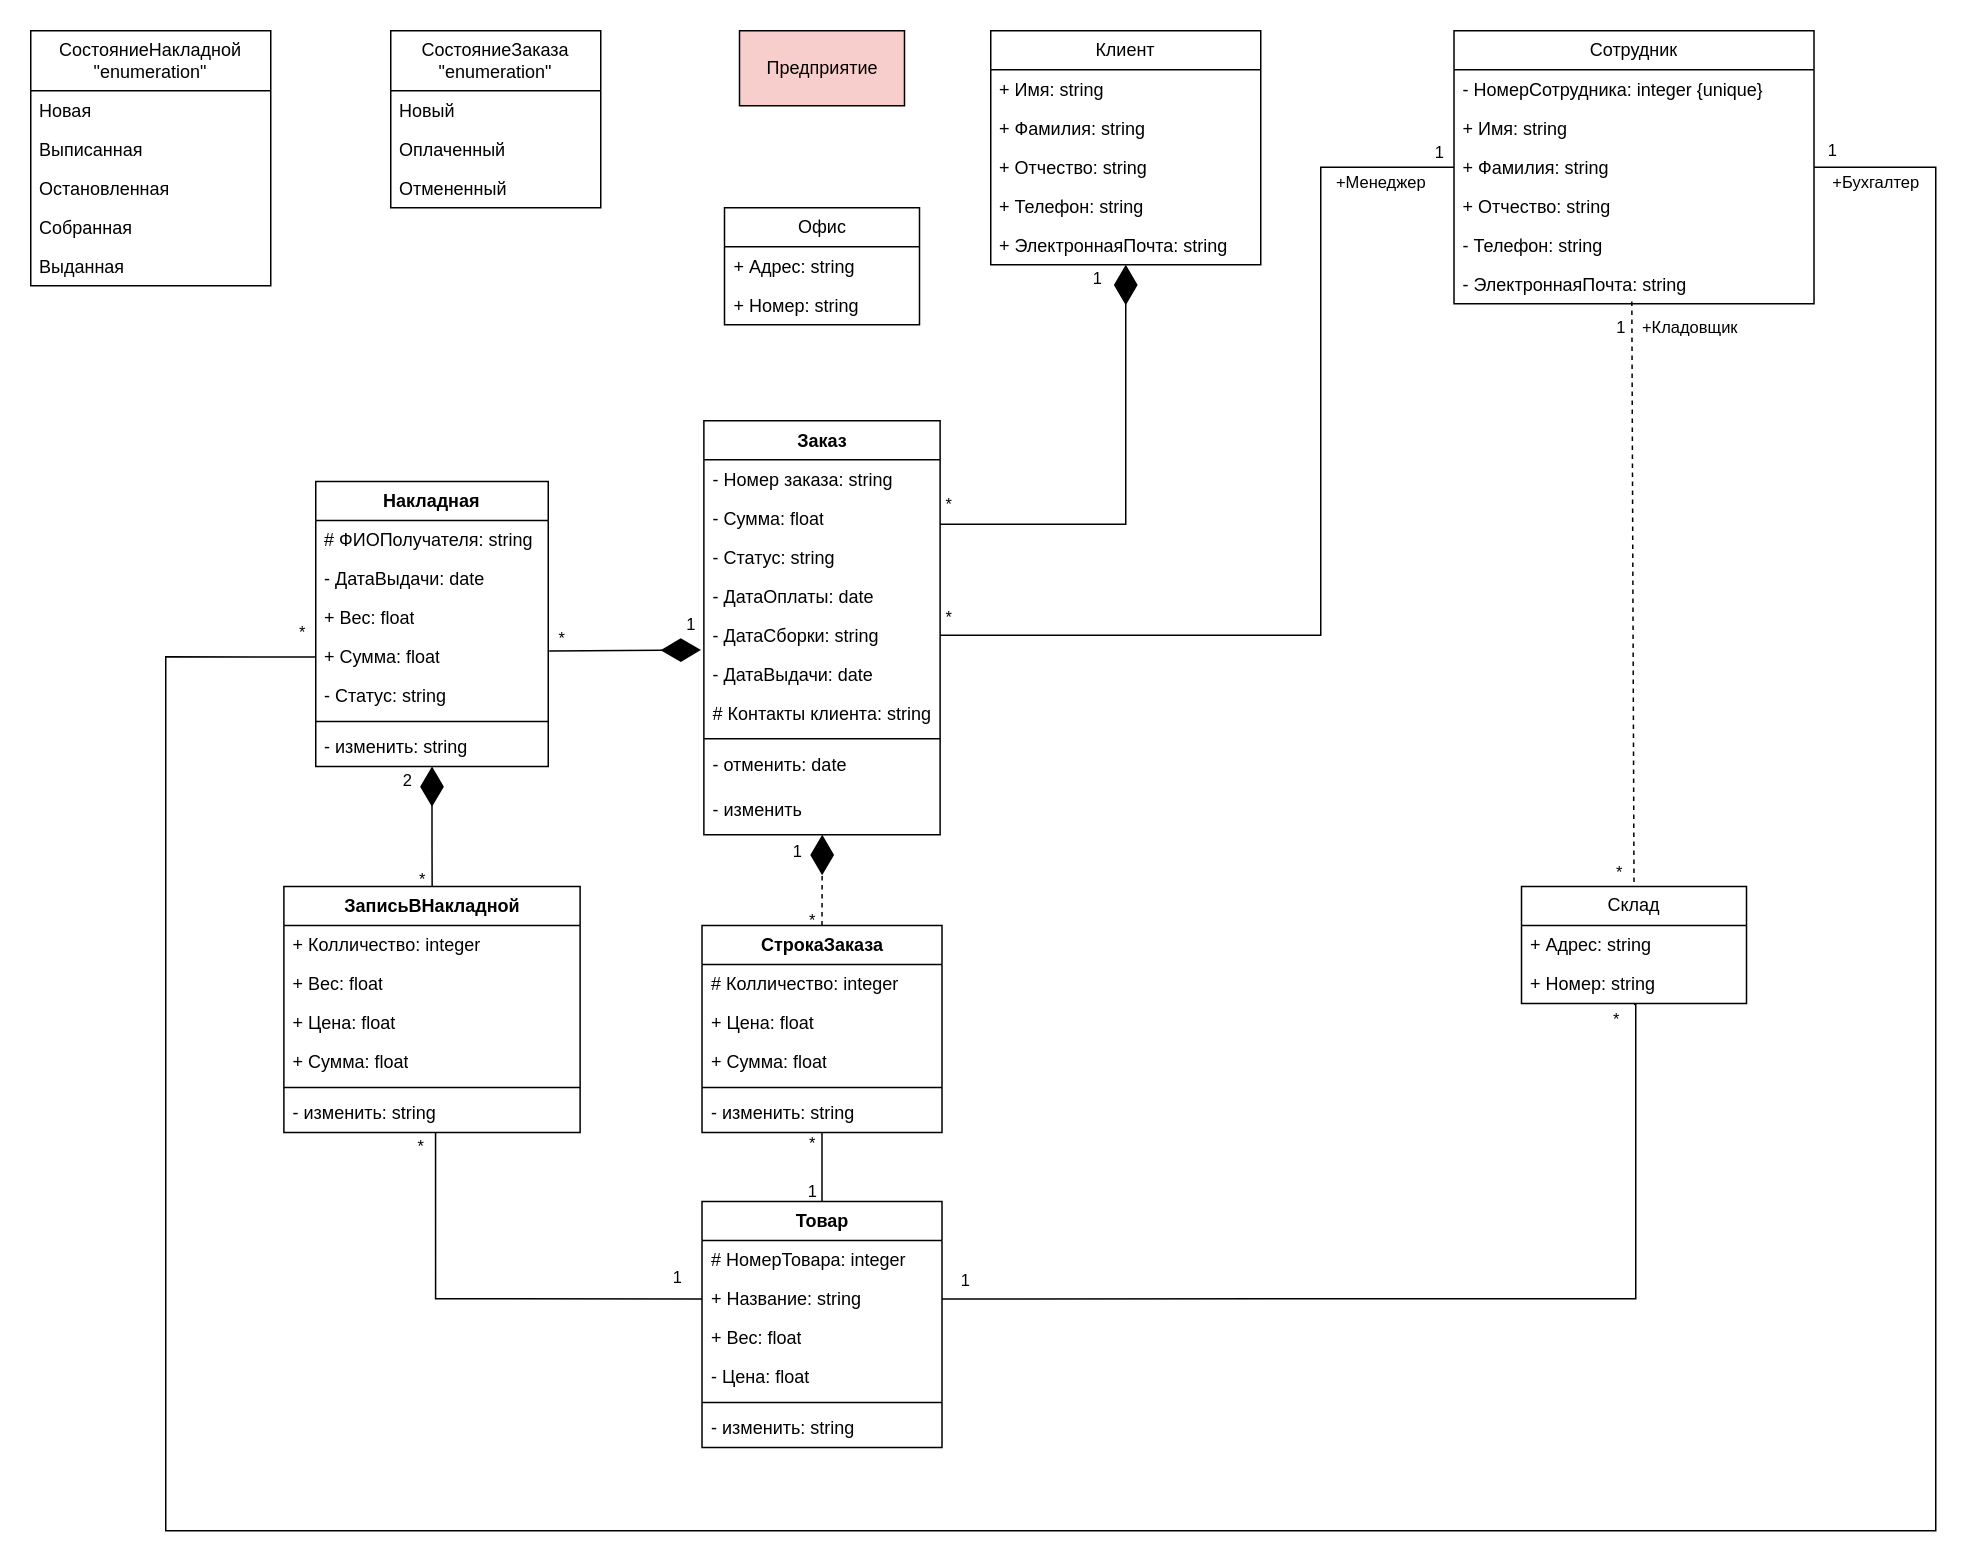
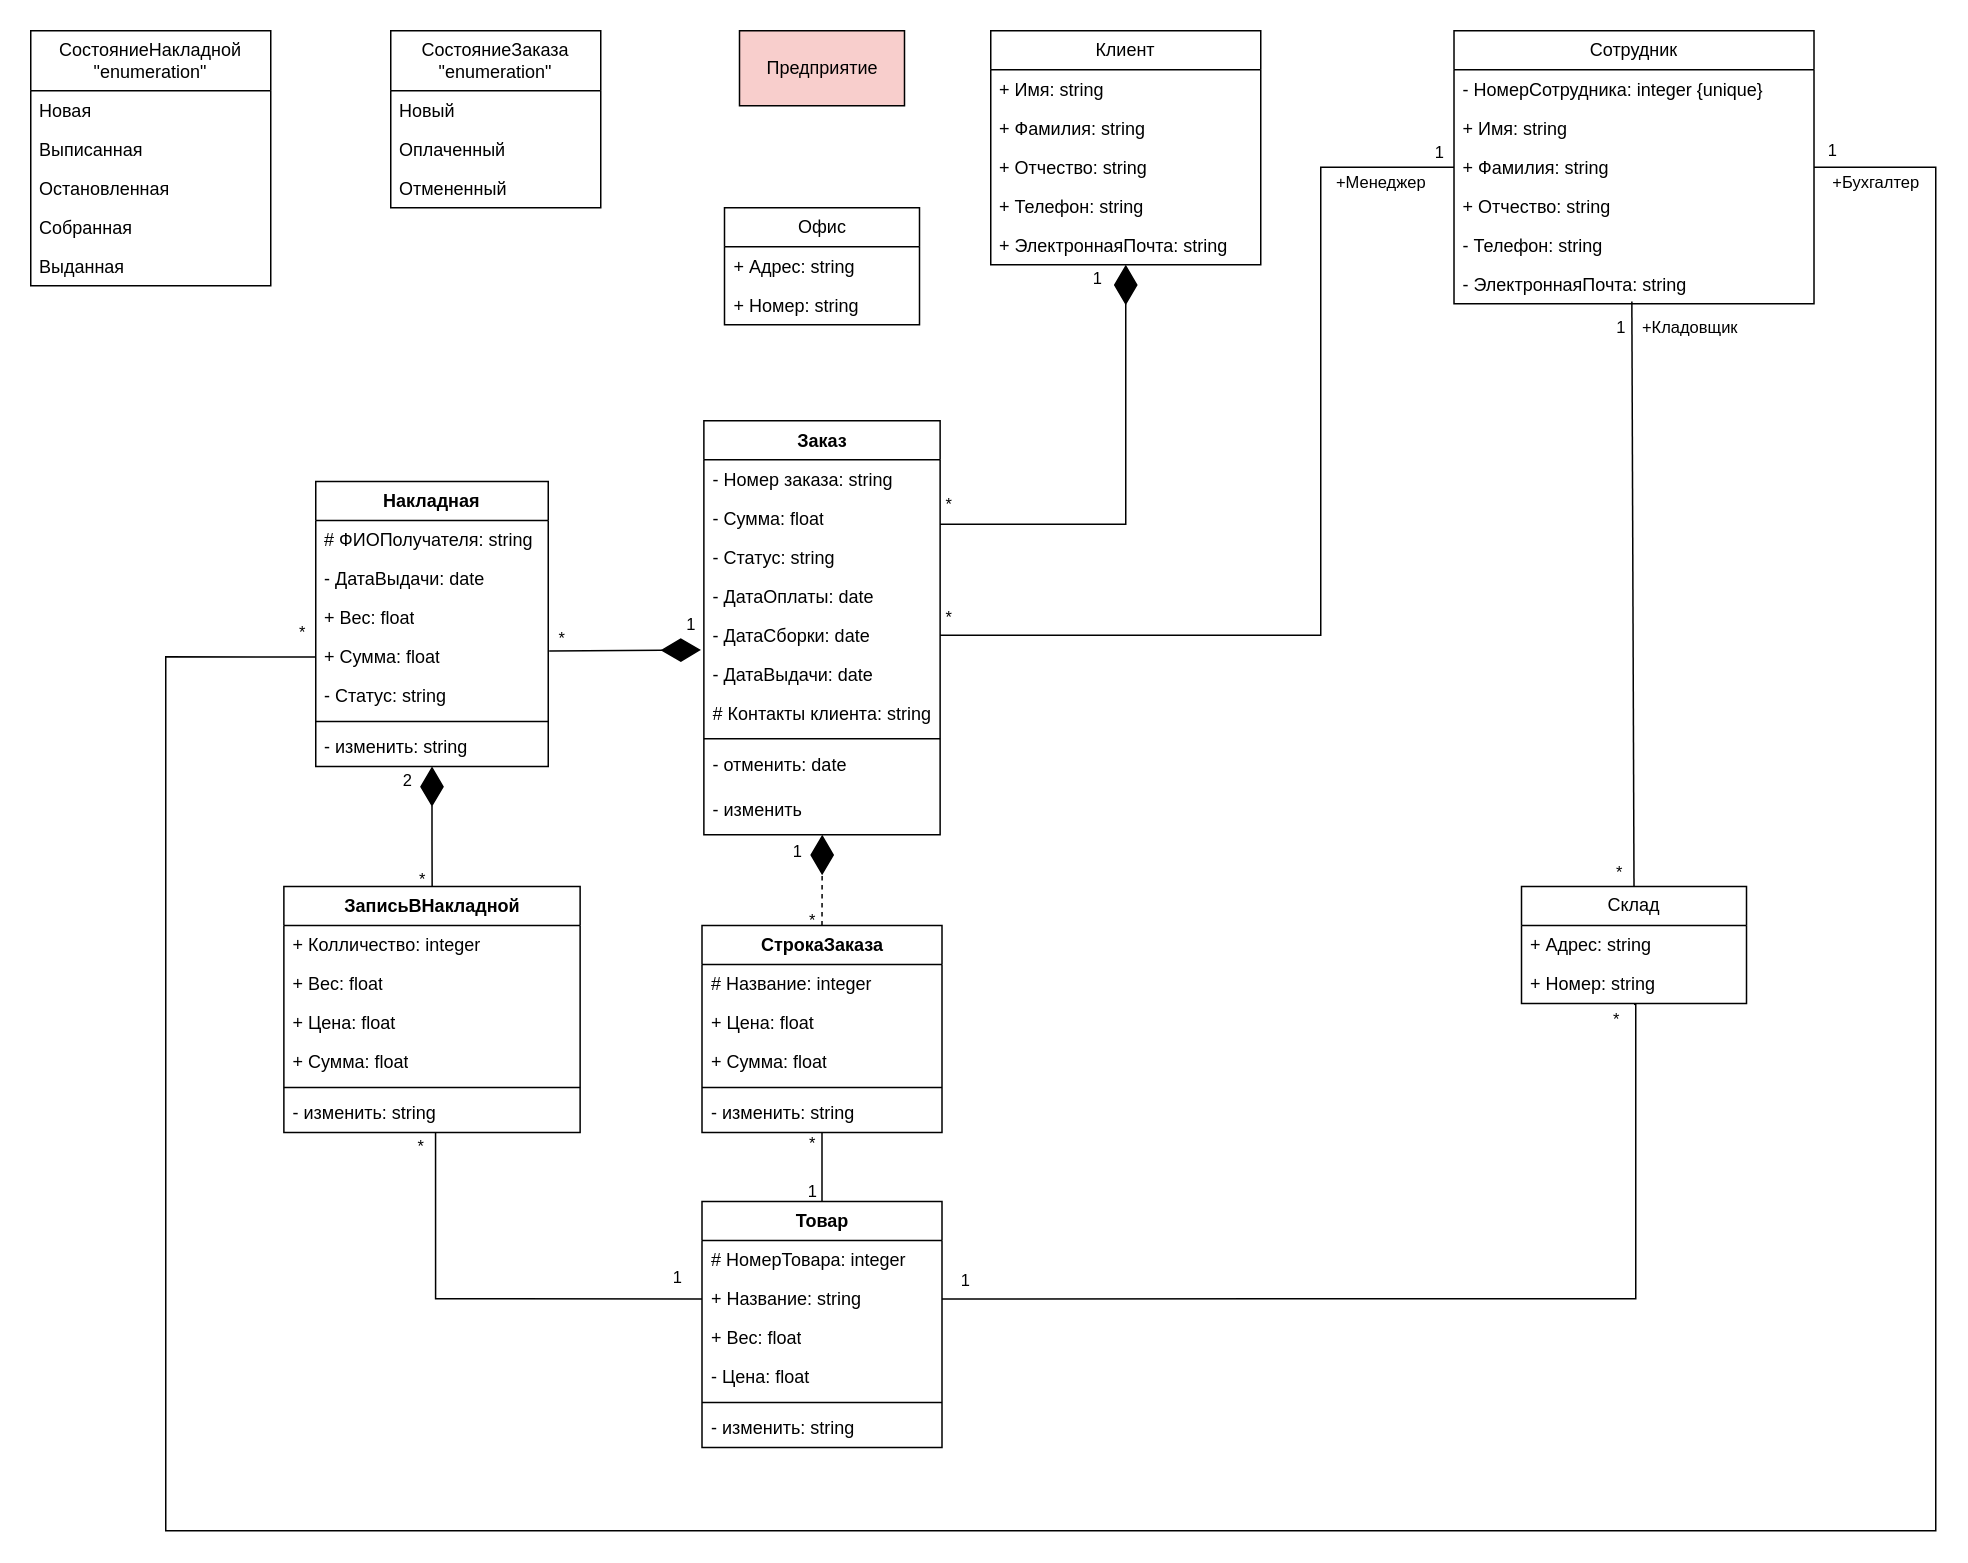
edge "- ЭлектроннаяПочта: string" -- "Склад": style dashed -> solid
node "- ДатаСборки: string": label "- ДатаСборки: string" -> "- ДатаСборки: date"
node "# Колличество: integer": label "# Колличество: integer" -> "# Название: integer"
